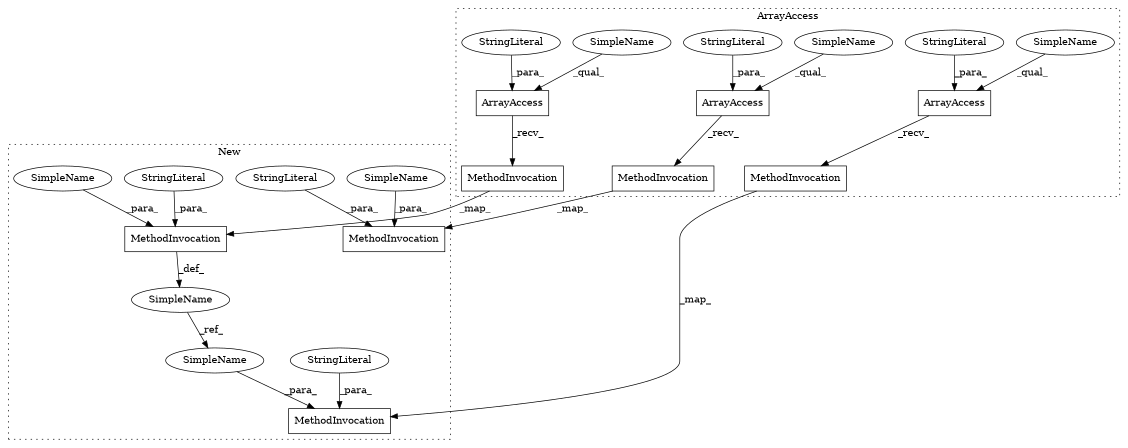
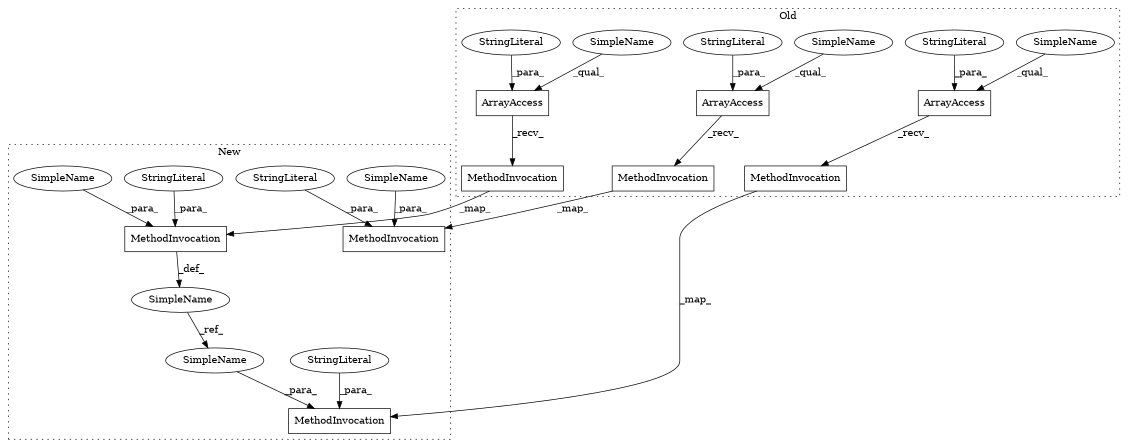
cluster "ArrayAccess": label "ArrayAccess" -> "Old"
